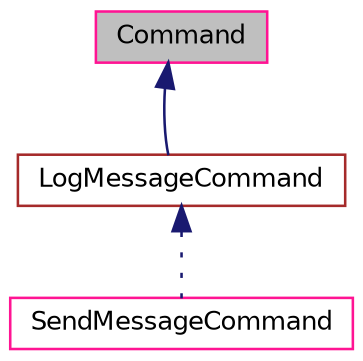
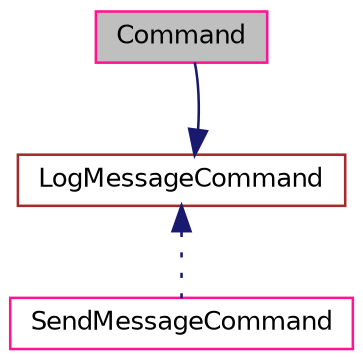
edge "LogMessageCommand" -> "Command": reversed
